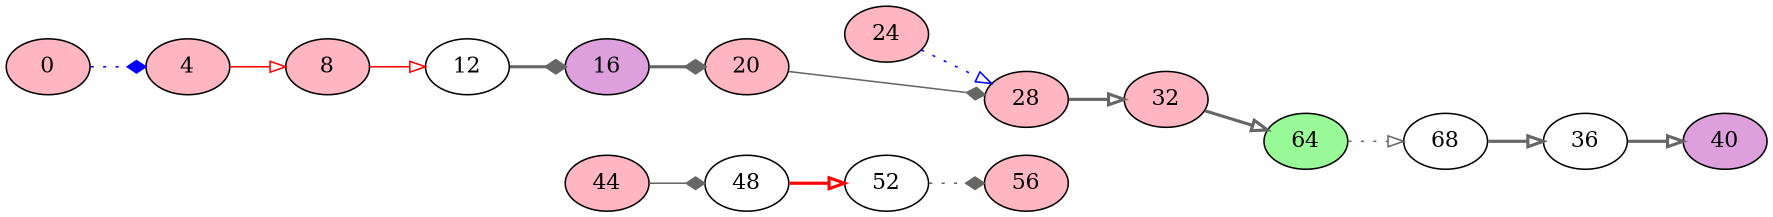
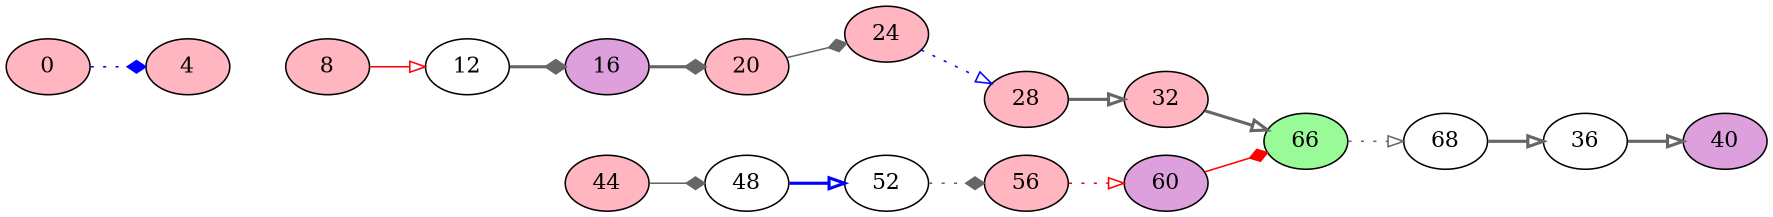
edge "4" -> "8": removed
edge "20" -> "28": now "20" -> "24"
node "64": label "64" -> "66"
edge "48" -> "52": color red -> blue
node "60": added
